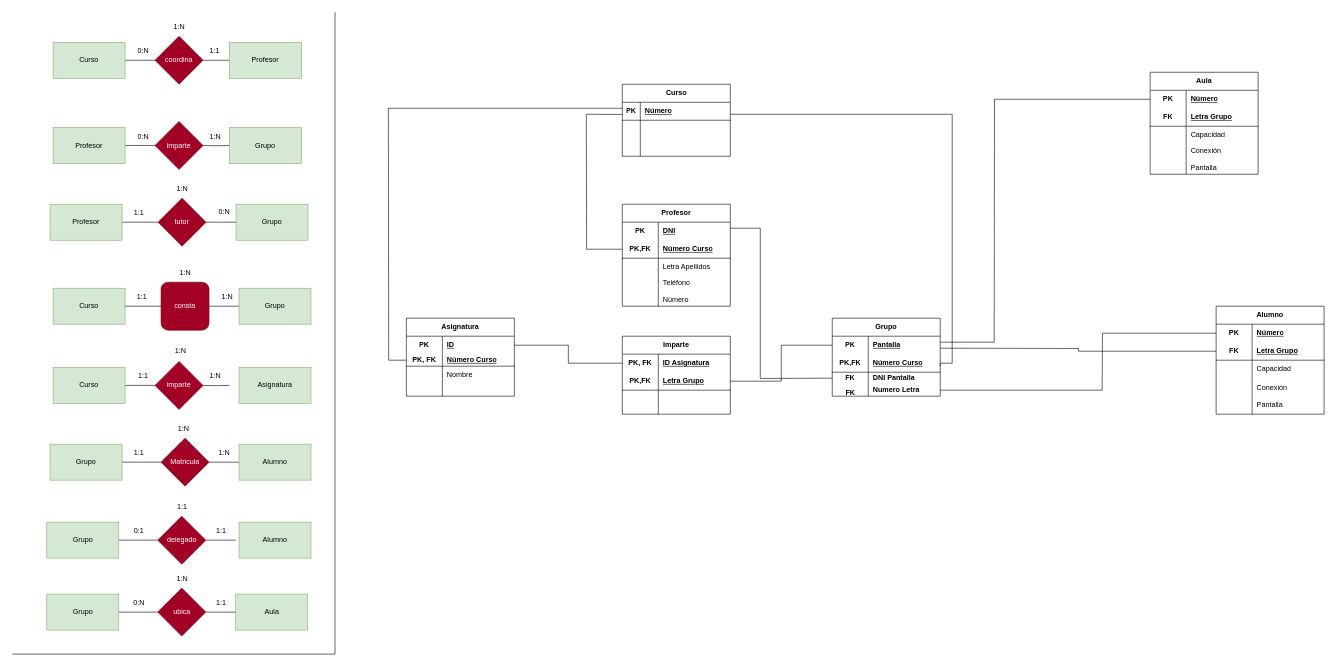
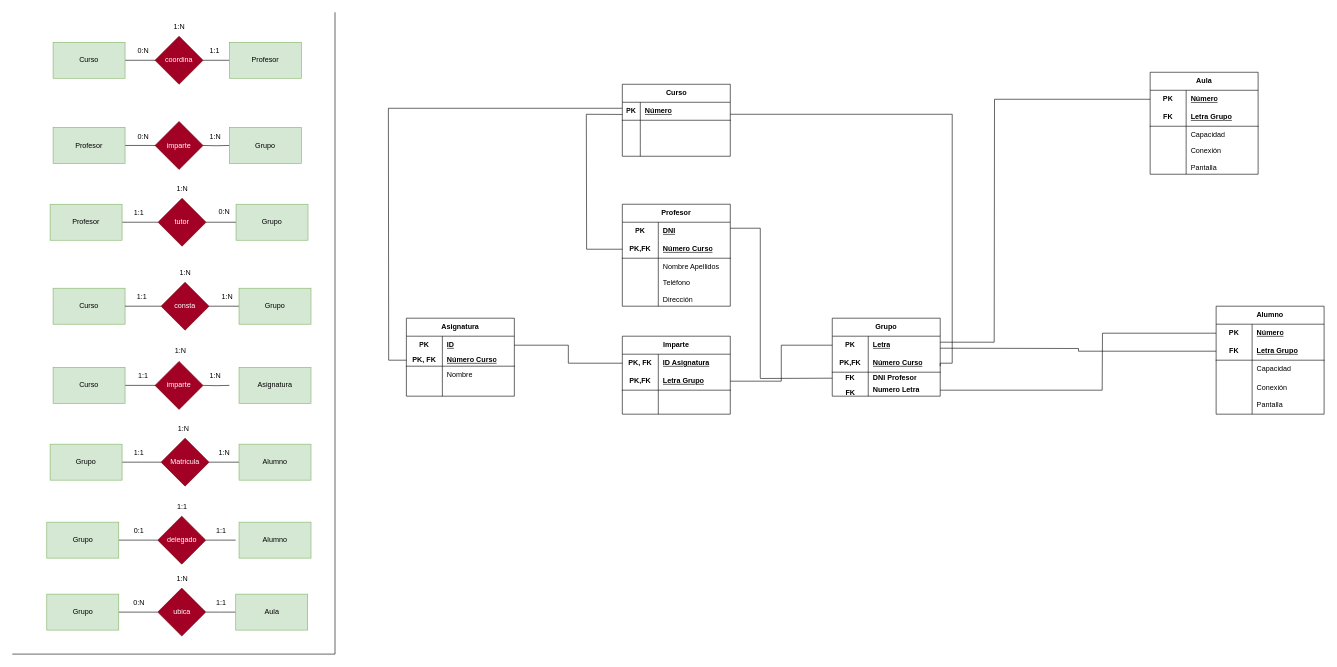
node "Letra Apellidos": label "Letra Apellidos" -> "Nombre Apellidos"
node "Teléfono Número": label "Teléfono Número" -> "Teléfono Dirección"
node "consta": shape rounded rectangle -> diamond
node "Pantalla": label "Pantalla" -> "Letra"
node "DNI Pantalla": label "DNI Pantalla" -> "DNI Profesor"
